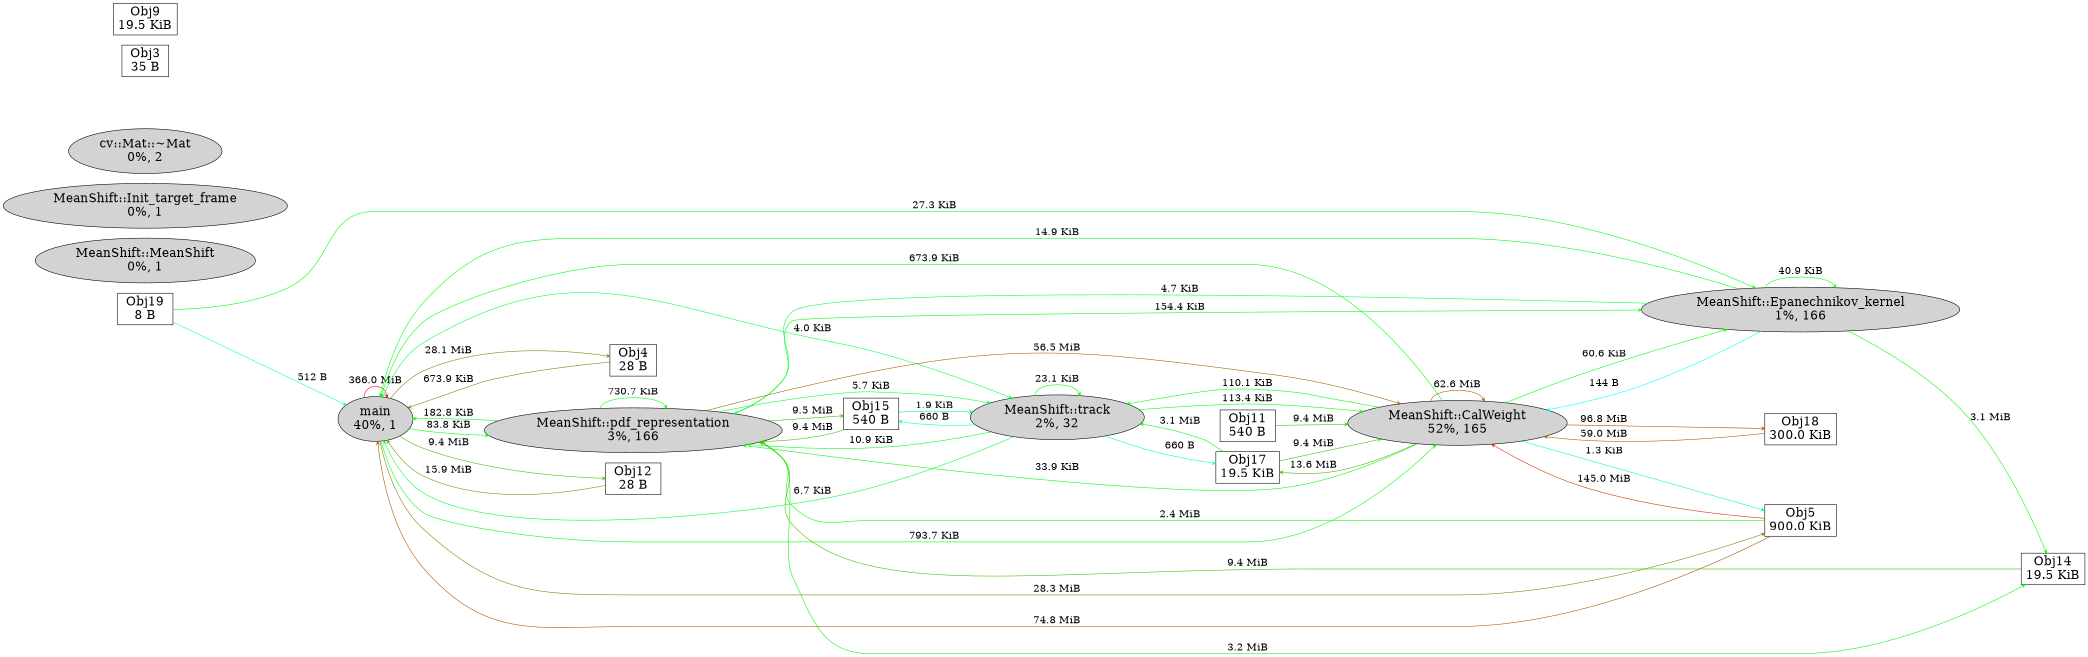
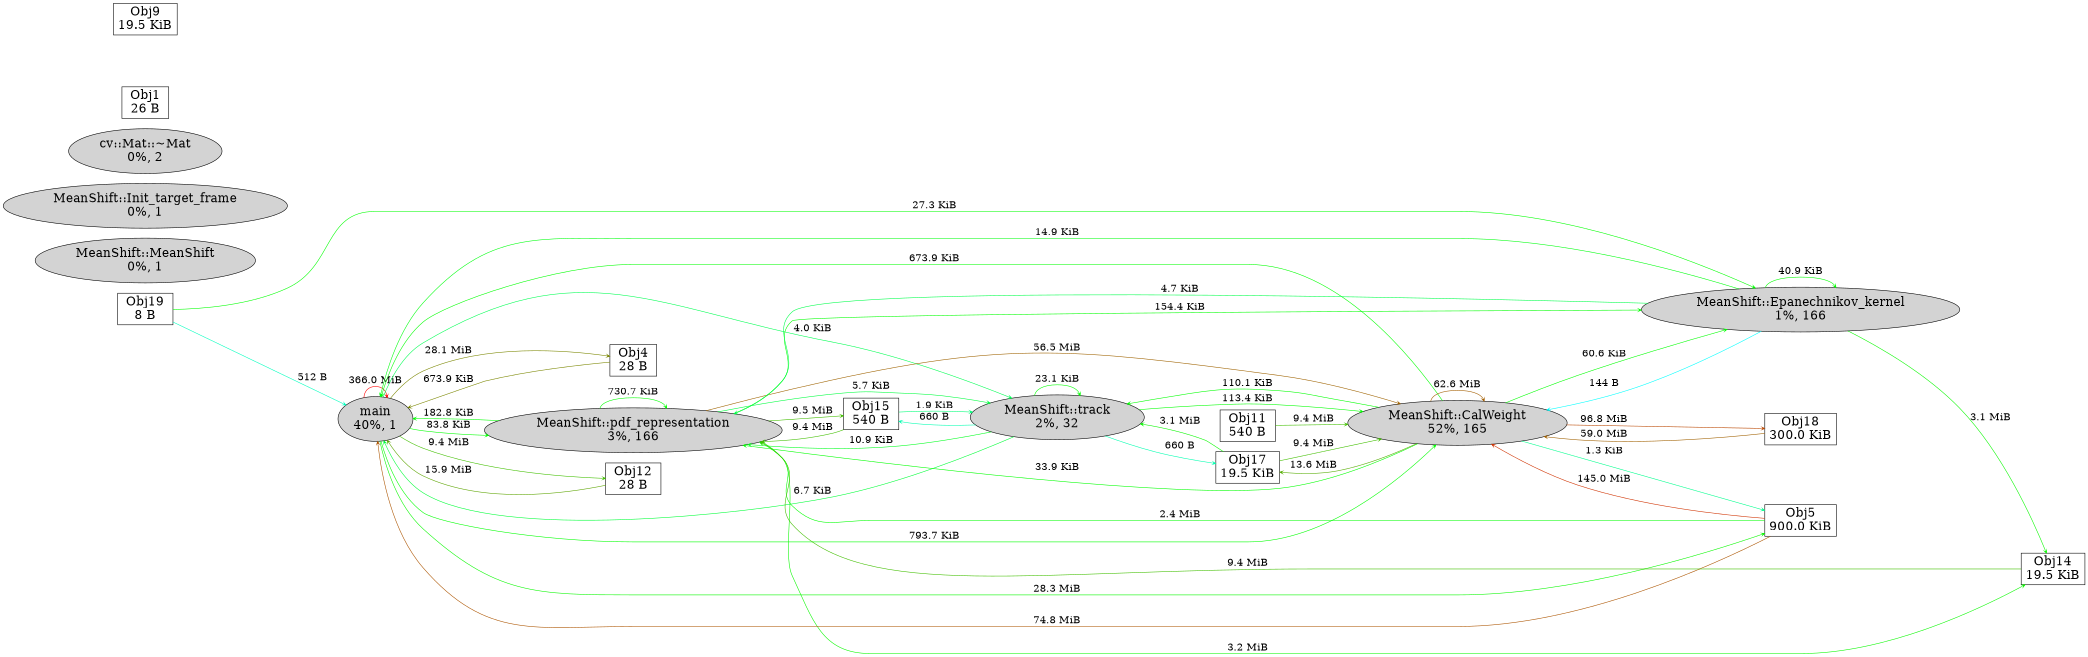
node "Obj3 35 B": removed
node "Obj1 26 B": added
edge "main 40%, 1" -> "Obj5 900.0 KiB": color #7a8600 -> #08f800
